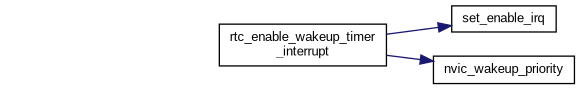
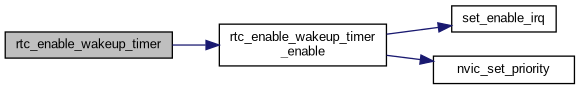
node "rtc_enable_wakeup_timer": added
node "rtc_enable_wakeup_timer _interrupt": label "rtc_enable_wakeup_timer _interrupt" -> "rtc_enable_wakeup_timer _enable"
node "nvic_wakeup_priority": label "nvic_wakeup_priority" -> "nvic_set_priority"
